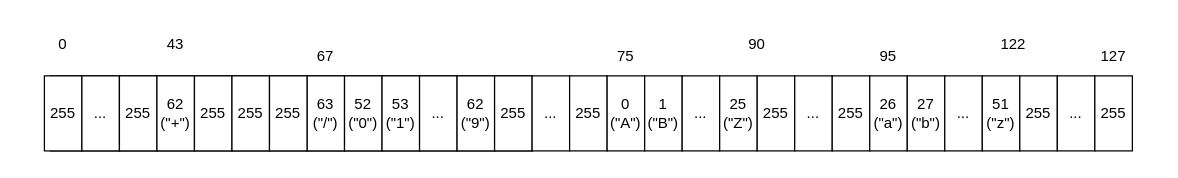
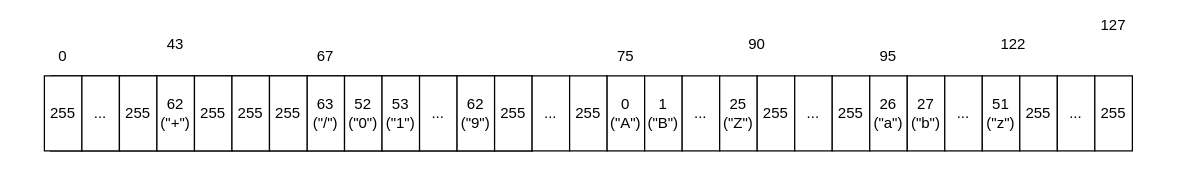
node "0": moved (63, 44) -> (63, 57)
node "127": moved (1113, 57) -> (1113, 26)
